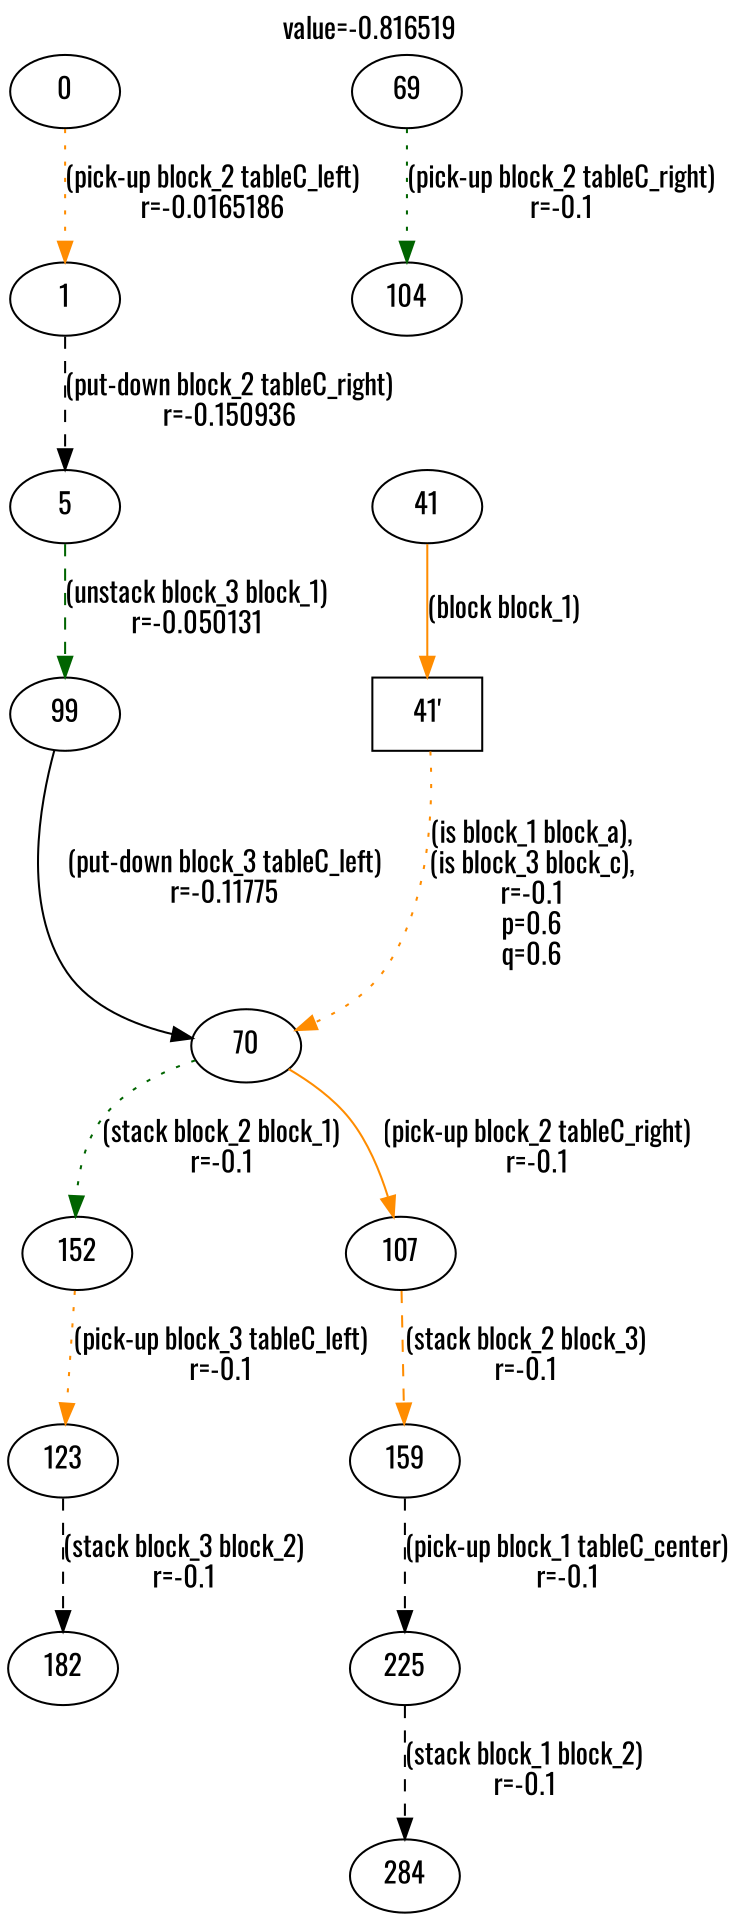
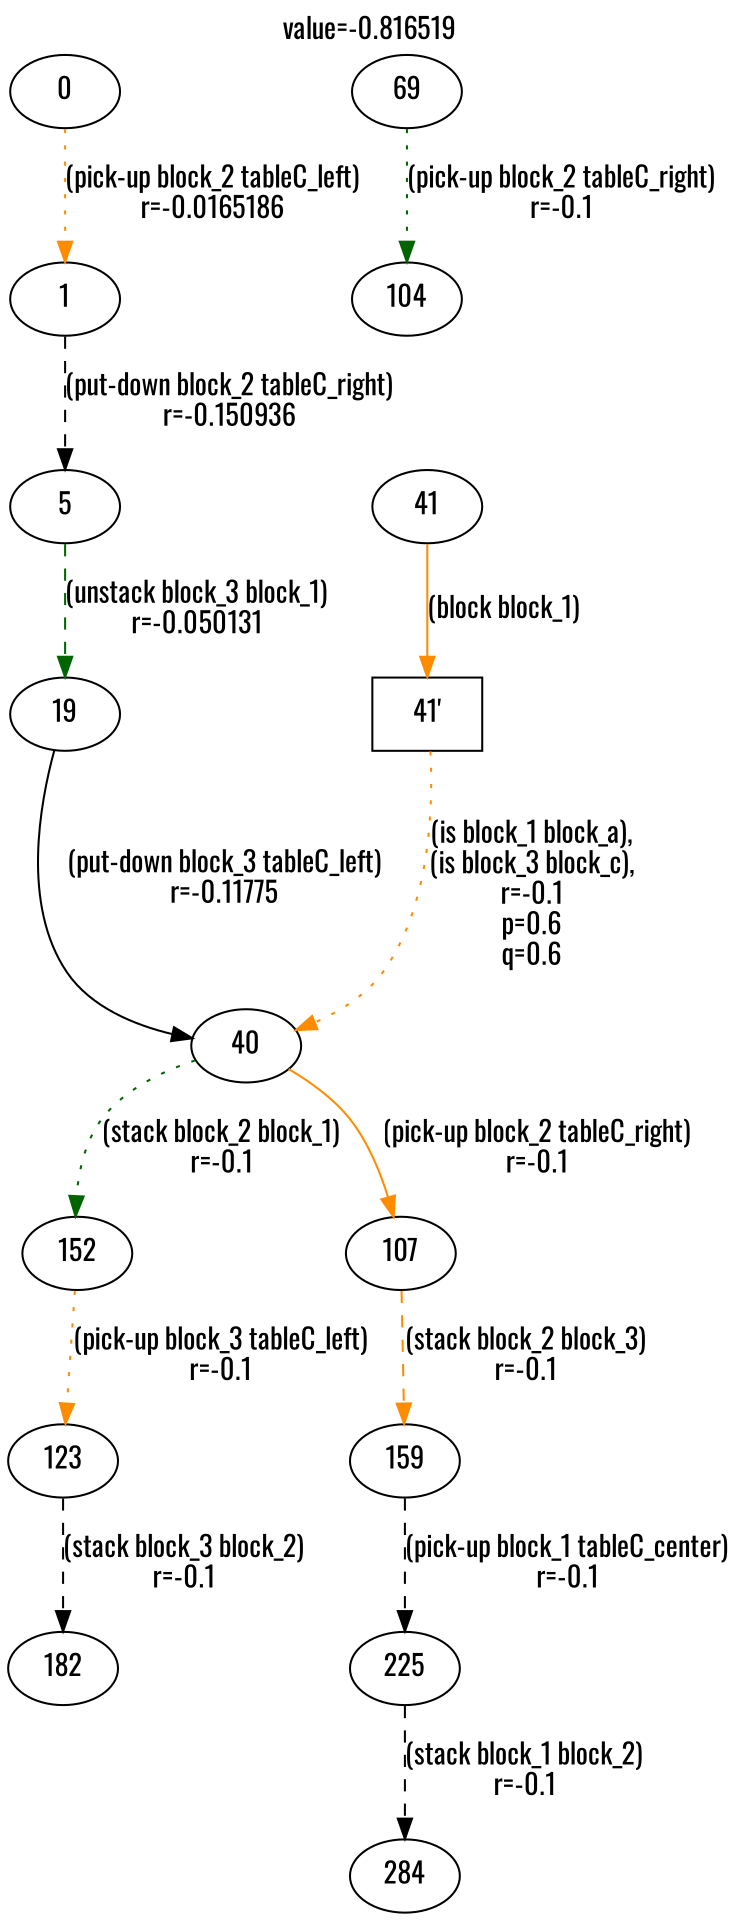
node "99": label "99" -> "19"
node "70": label "70" -> "40"
